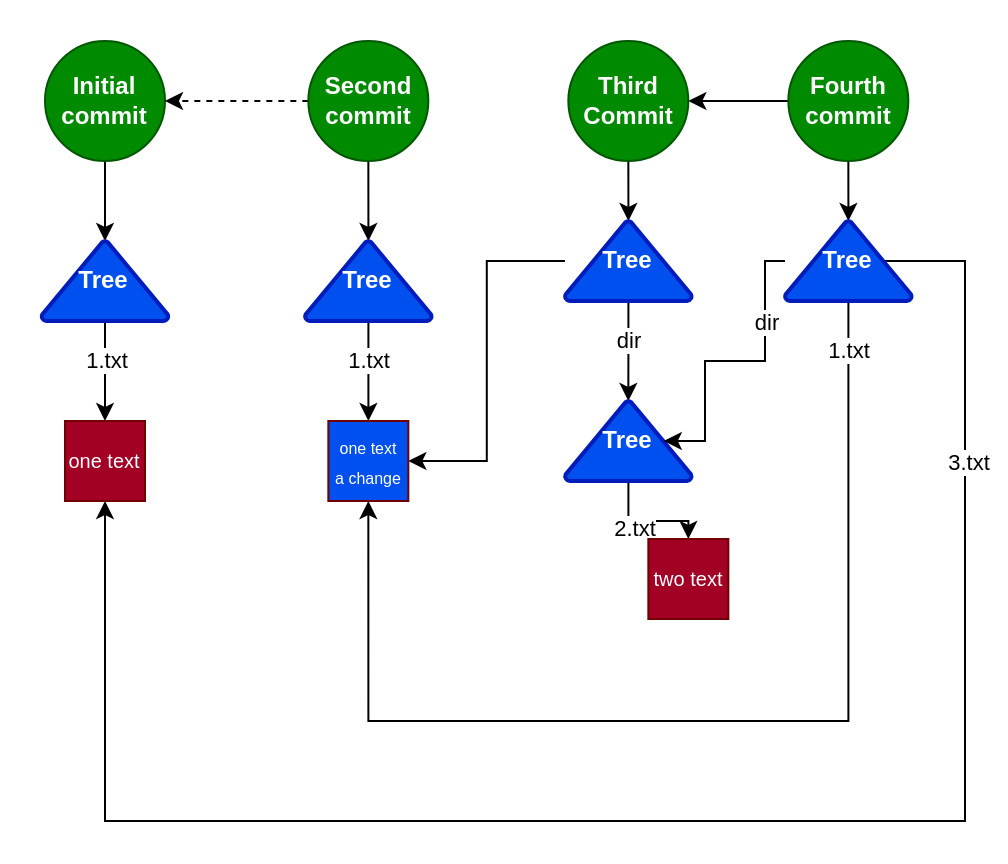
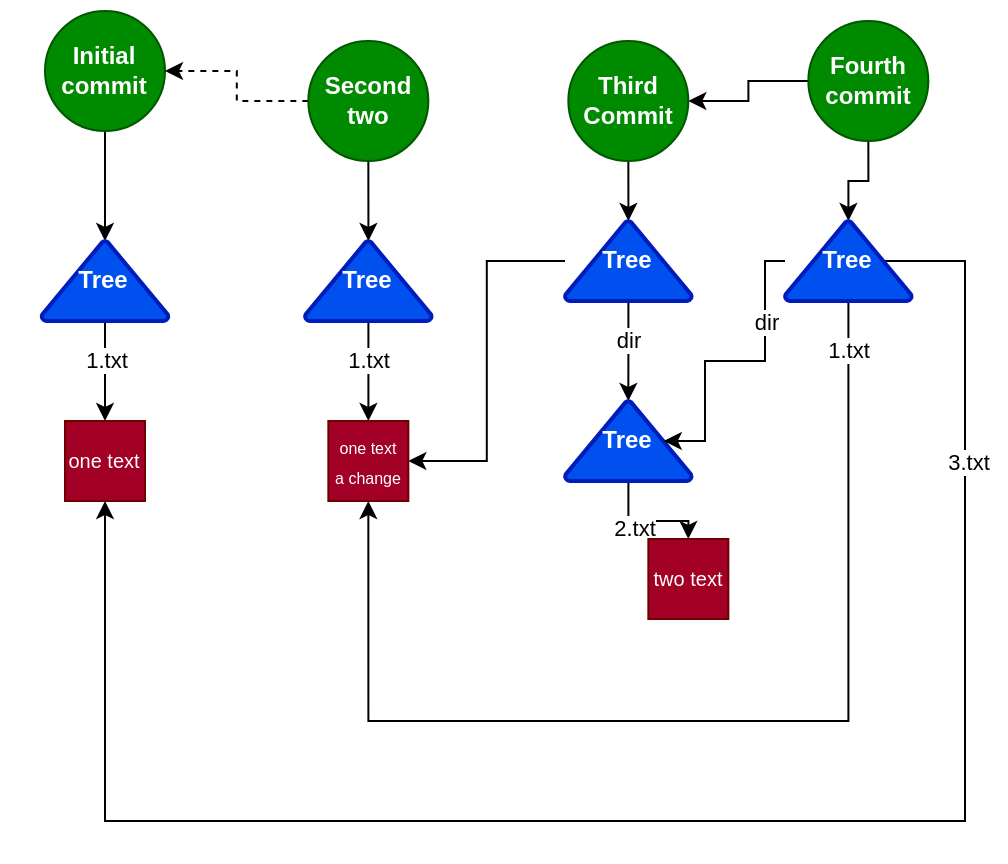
node "Initial commit": moved (105, 101) -> (105, 71)
node "Second commit": label "Second commit" -> "Second two"
node "Fourth commit": moved (848, 101) -> (868, 81)
node "one text a change": fillcolor #0050ef -> #a20025
